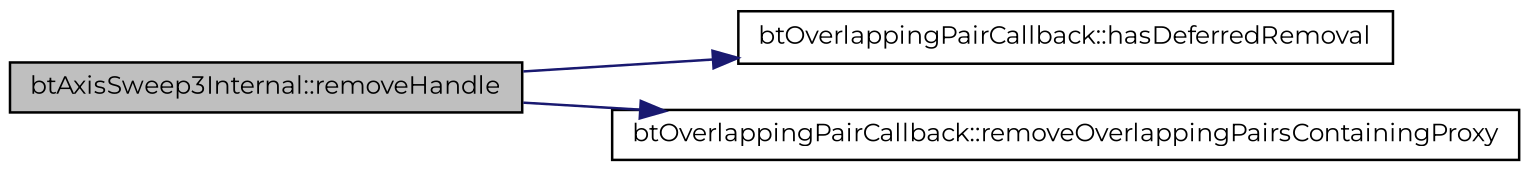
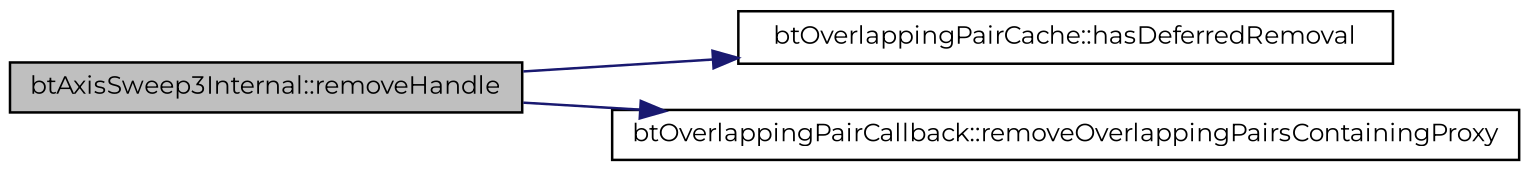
node "btOverlappingPairCallback::hasDeferredRemoval": label "btOverlappingPairCallback::hasDeferredRemoval" -> "btOverlappingPairCache::hasDeferredRemoval"
